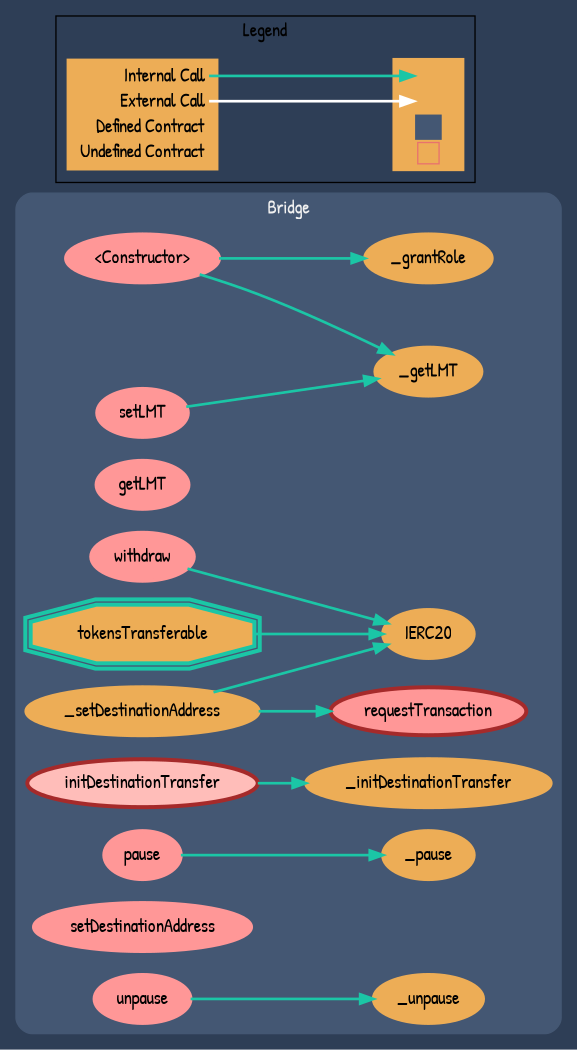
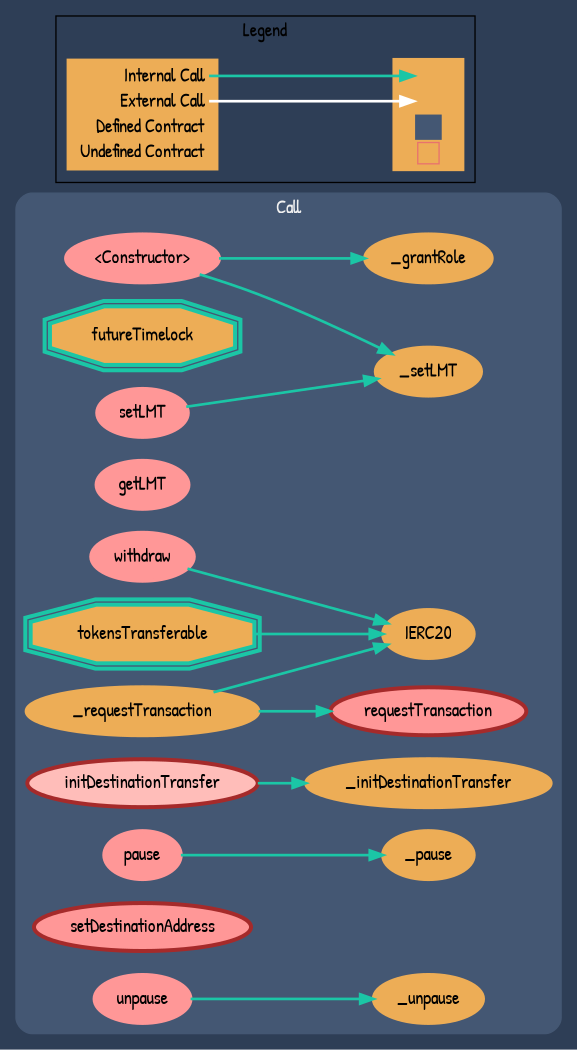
cluster "Bridge": label "Bridge" -> "Call"
node "futureTimelock": added
node "_getLMT": label "_getLMT" -> "_setLMT"
node "_setDestinationAddress": label "_setDestinationAddress" -> "_requestTransaction"
node "setDestinationAddress": color #ff9797 -> brown
